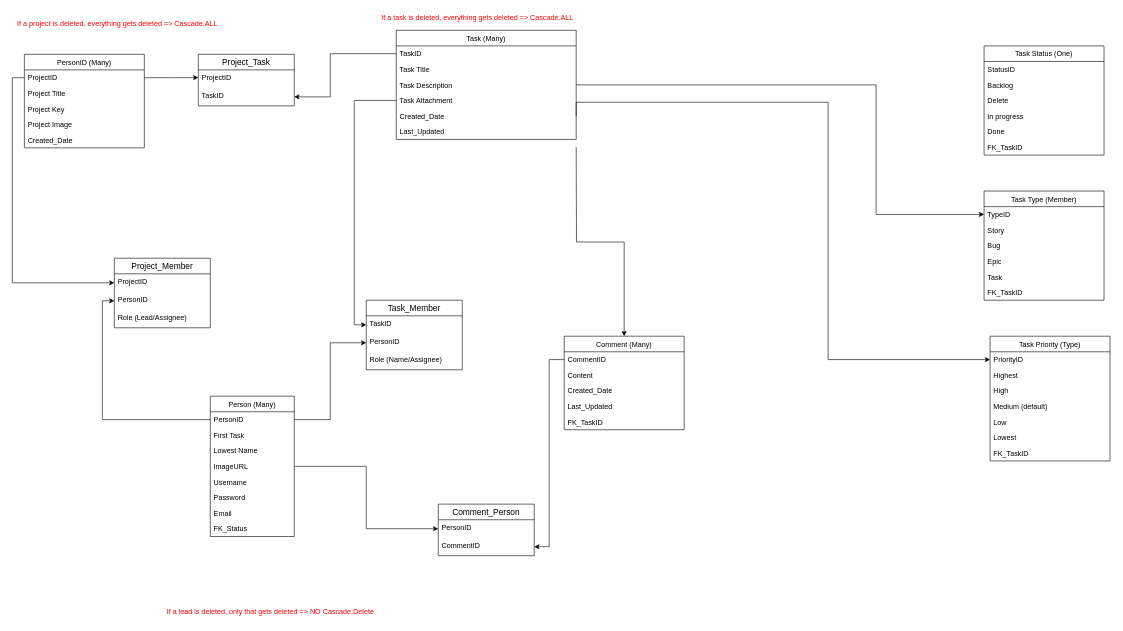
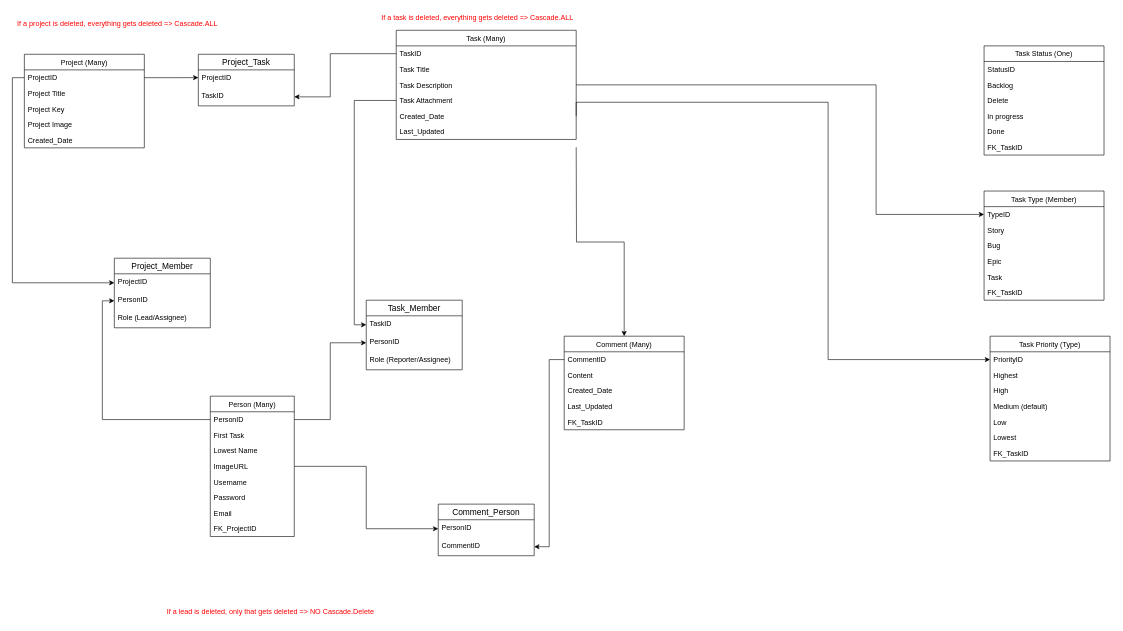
node "PersonID (Many)": label "PersonID (Many)" -> "Project (Many)"
node "Role (Name/Assignee)": label "Role (Name/Assignee)" -> "Role (Reporter/Assignee)"
node "FK_Status": label "FK_Status" -> "FK_ProjectID"
